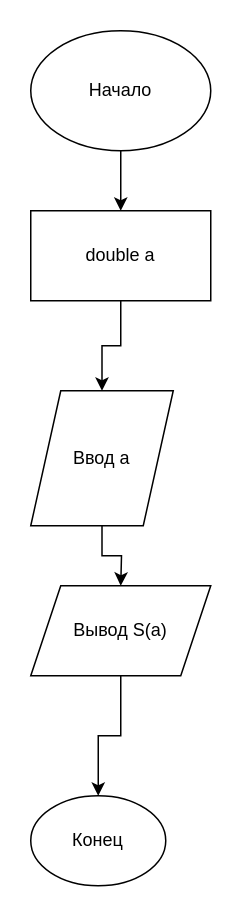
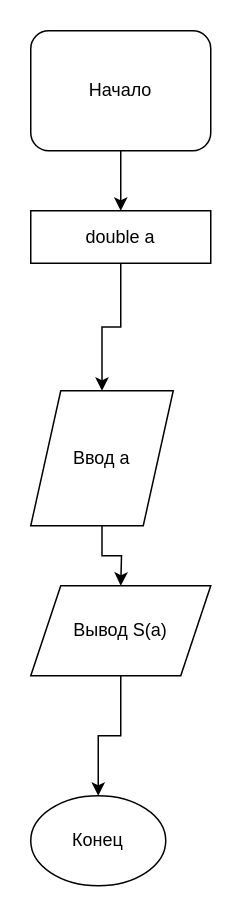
node "Начало": shape ellipse -> rounded rectangle
node "double a": size 180x90 -> 180x53
